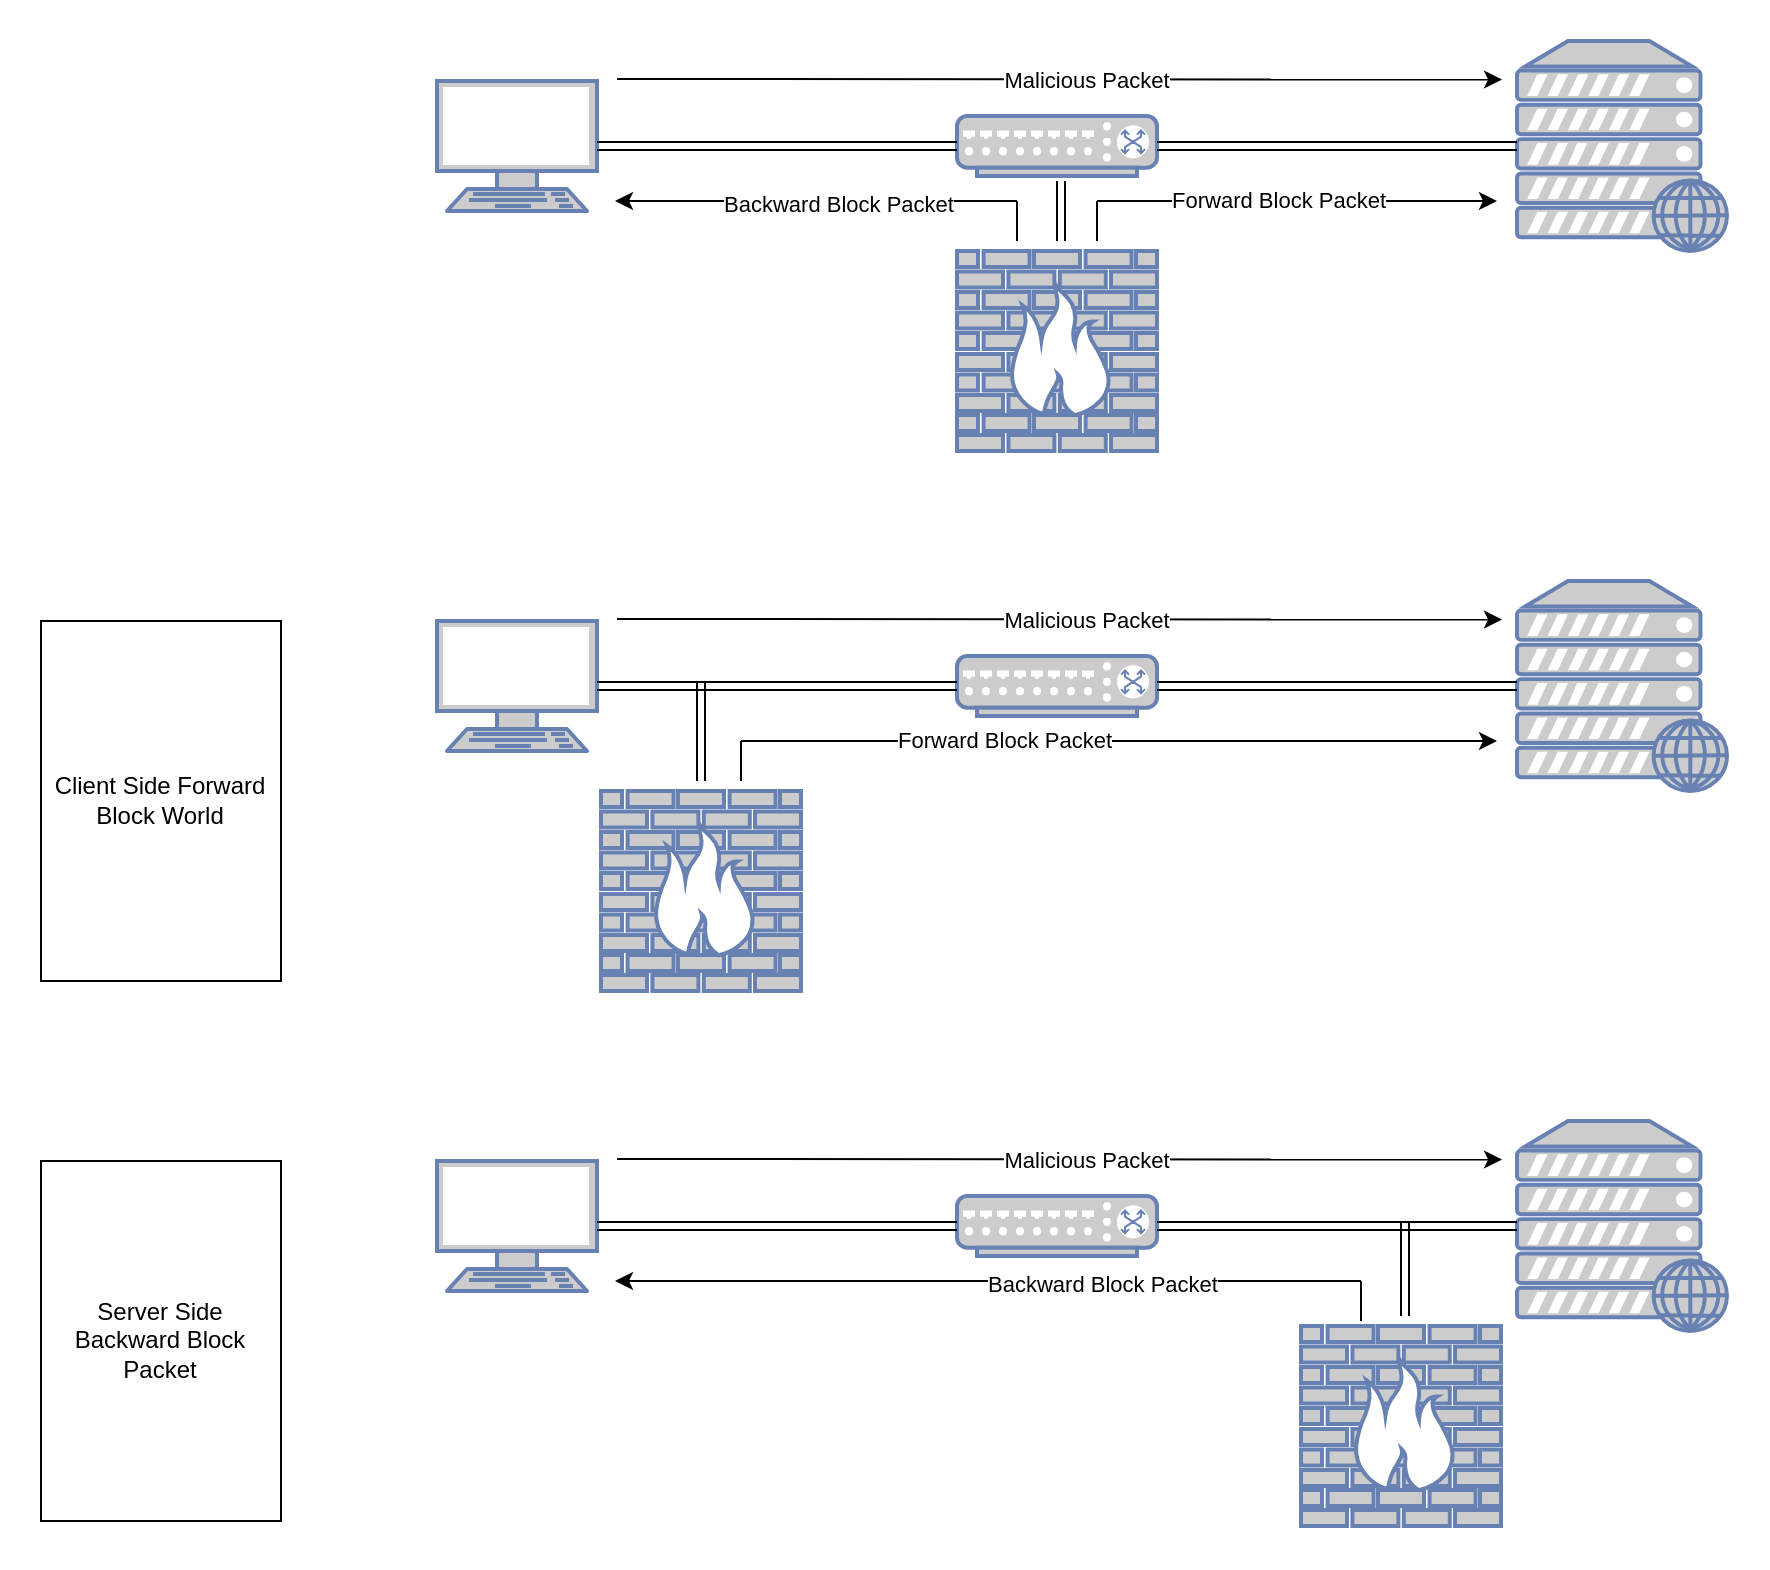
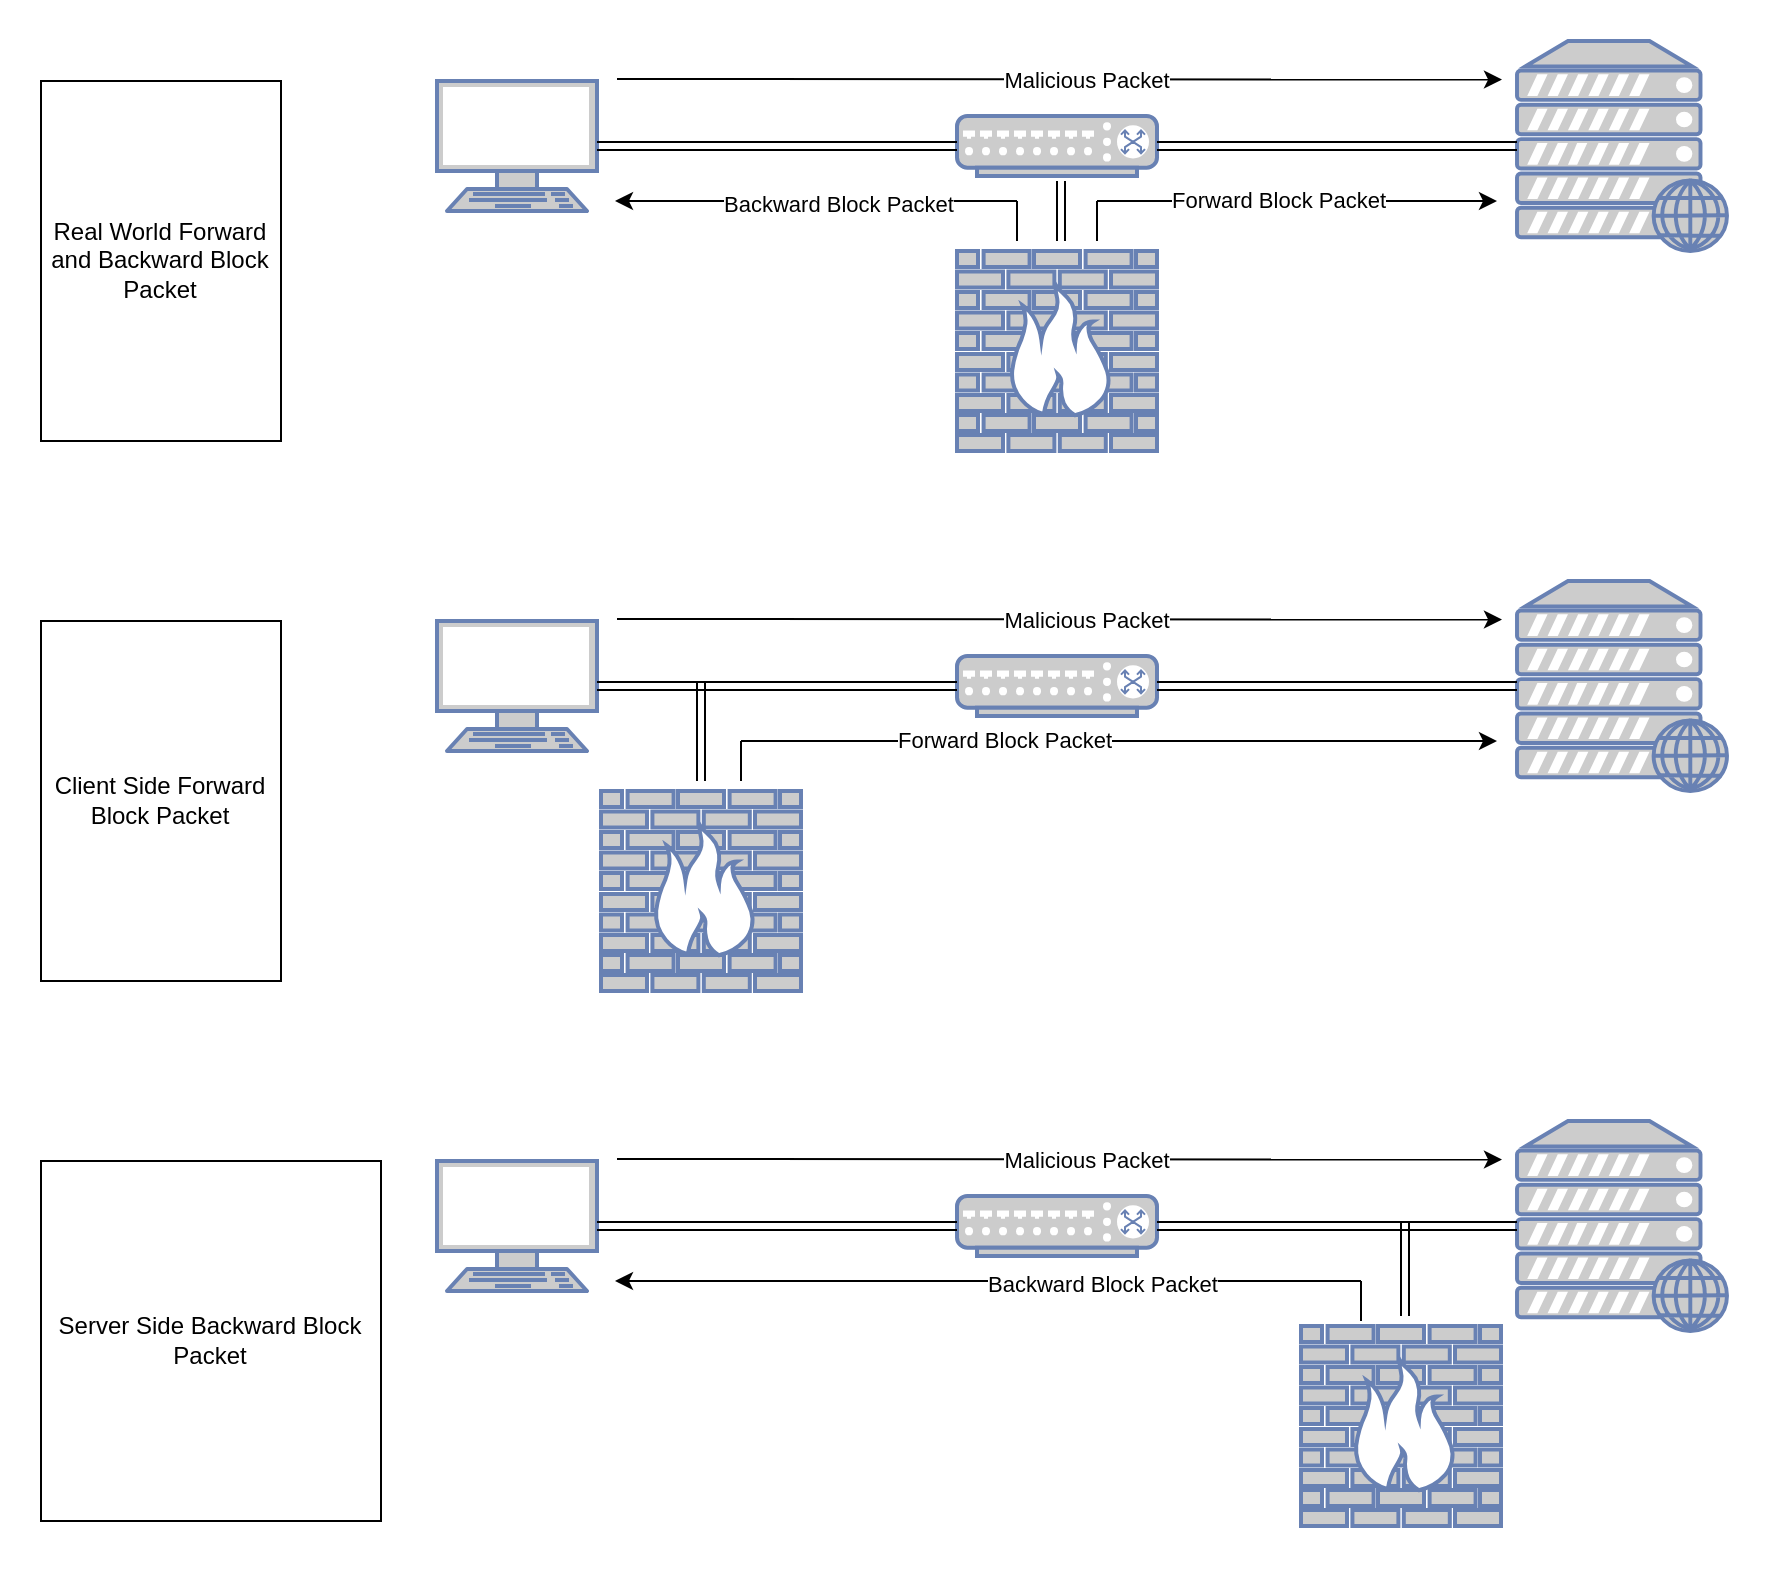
node "Real World Forward and Backward Block Packet": added
node "Client Side Forward Block World": label "Client Side Forward Block World" -> "Client Side Forward Block Packet"
node "Server Side Backward Block Packet": size 240x360 -> 340x360
